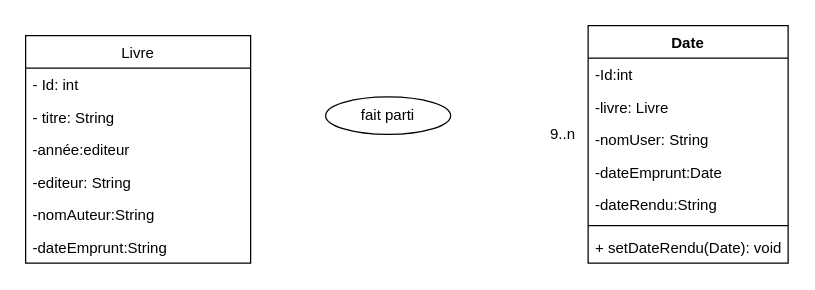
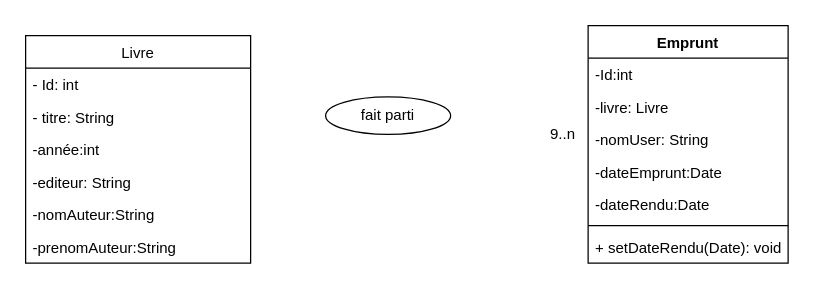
node "Date": label "Date" -> "Emprunt"
node "-année:editeur": label "-année:editeur" -> "-année:int"
node "-dateRendu:String": label "-dateRendu:String" -> "-dateRendu:Date"
node "-dateEmprunt:String": label "-dateEmprunt:String" -> "-prenomAuteur:String"
